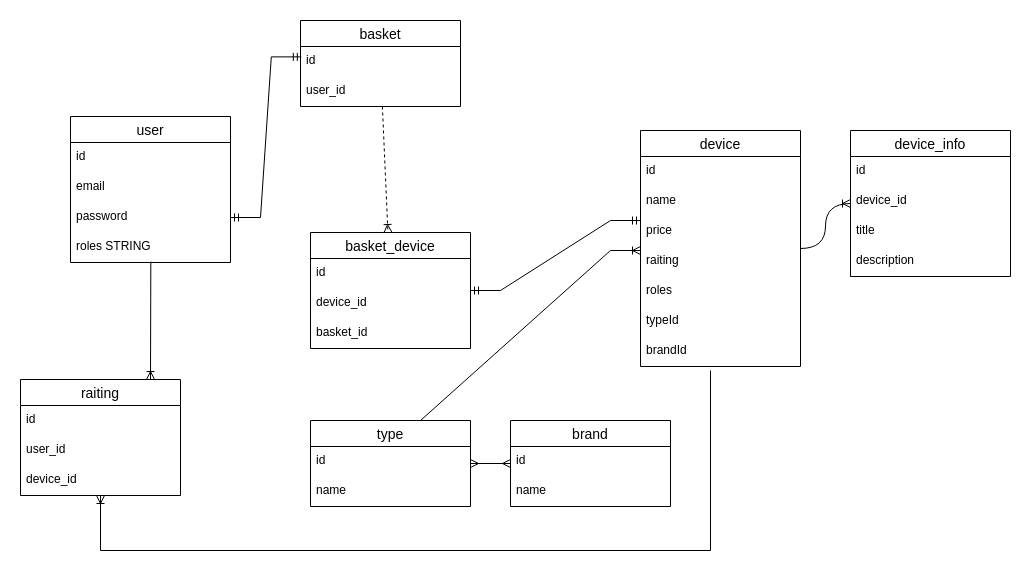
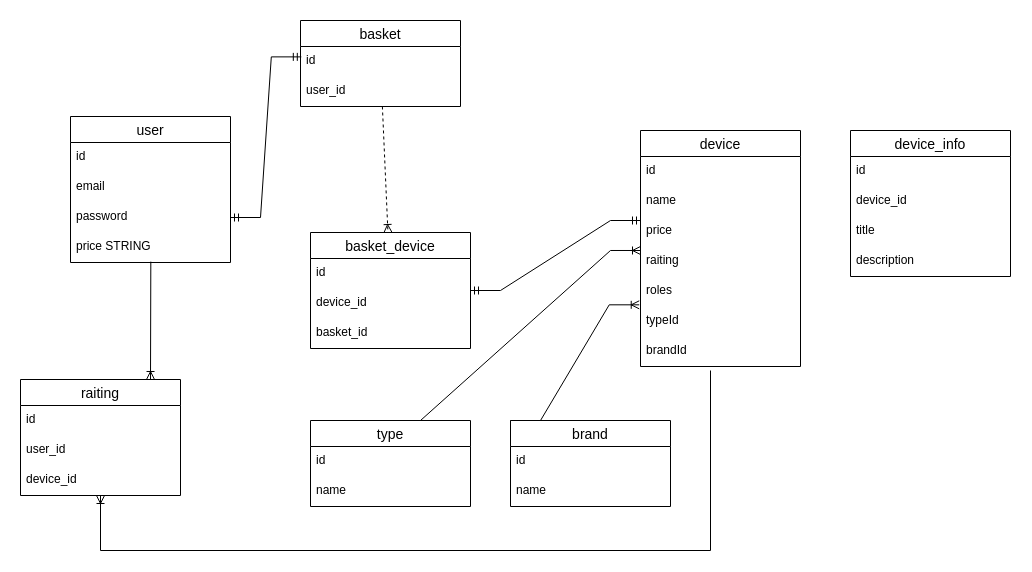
edge "device" -> "device_info": removed
node "roles STRING": label "roles STRING" -> "price STRING"
edge "brand" -> "typeId": added
edge "type" -- "brand": removed
